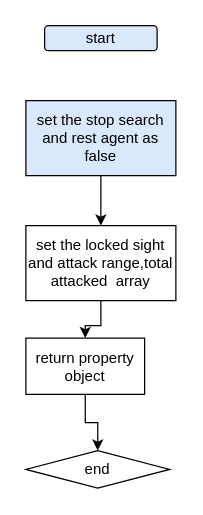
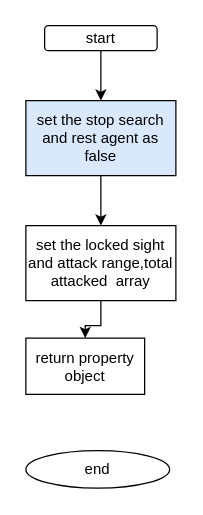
node "start": fillcolor #dae8fc -> #ffffff
edge "start" -> "set the stop search and rest agent as false": added
edge "return property object" -> "end": removed
node "end": shape diamond -> ellipse
